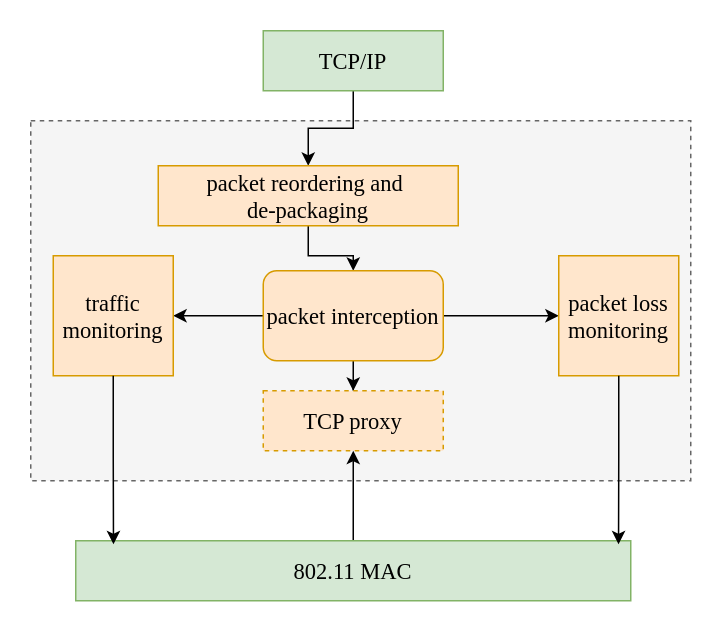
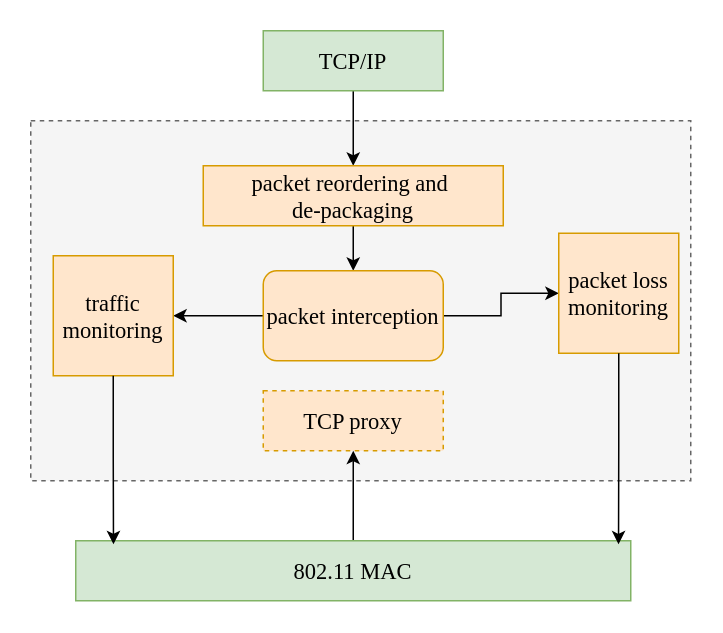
node "packet reordering and de-packaging": moved (308, 196) -> (353, 196)
node "packet loss monitoring": moved (619, 316) -> (619, 293)
edge "packet interception" -> "TCP proxy": removed
